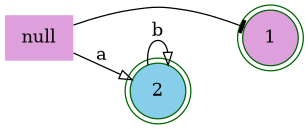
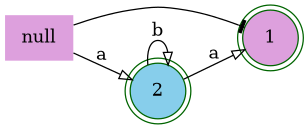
edge "2" -> "1": added, label "a"
